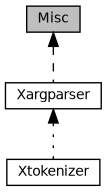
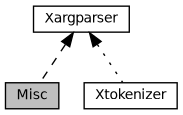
edge "Xargparser" -> "Misc": reversed
